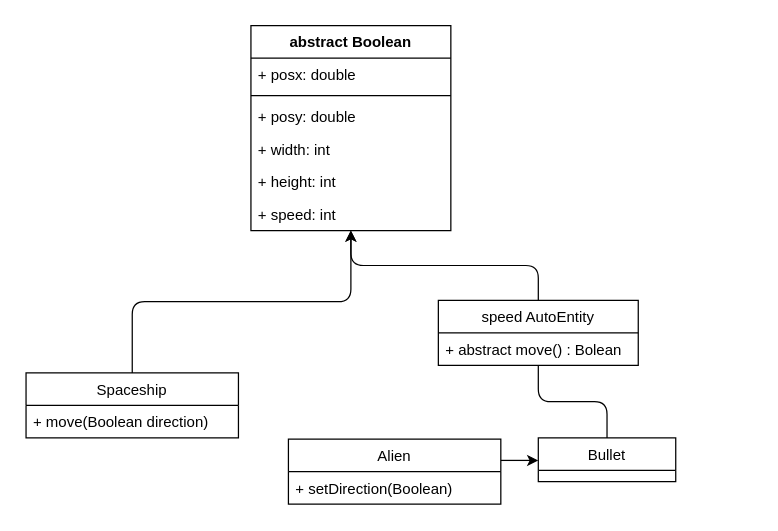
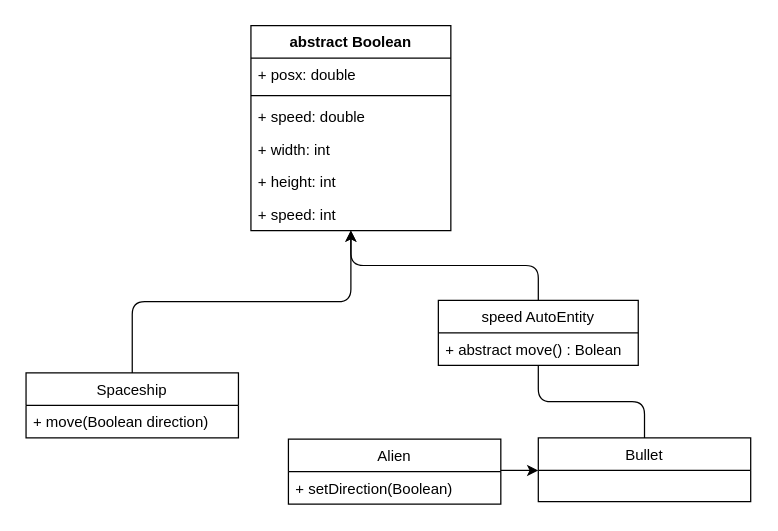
node "+ posy: double": label "+ posy: double" -> "+ speed: double"
node "Bullet": size 138x44 -> 213x64
